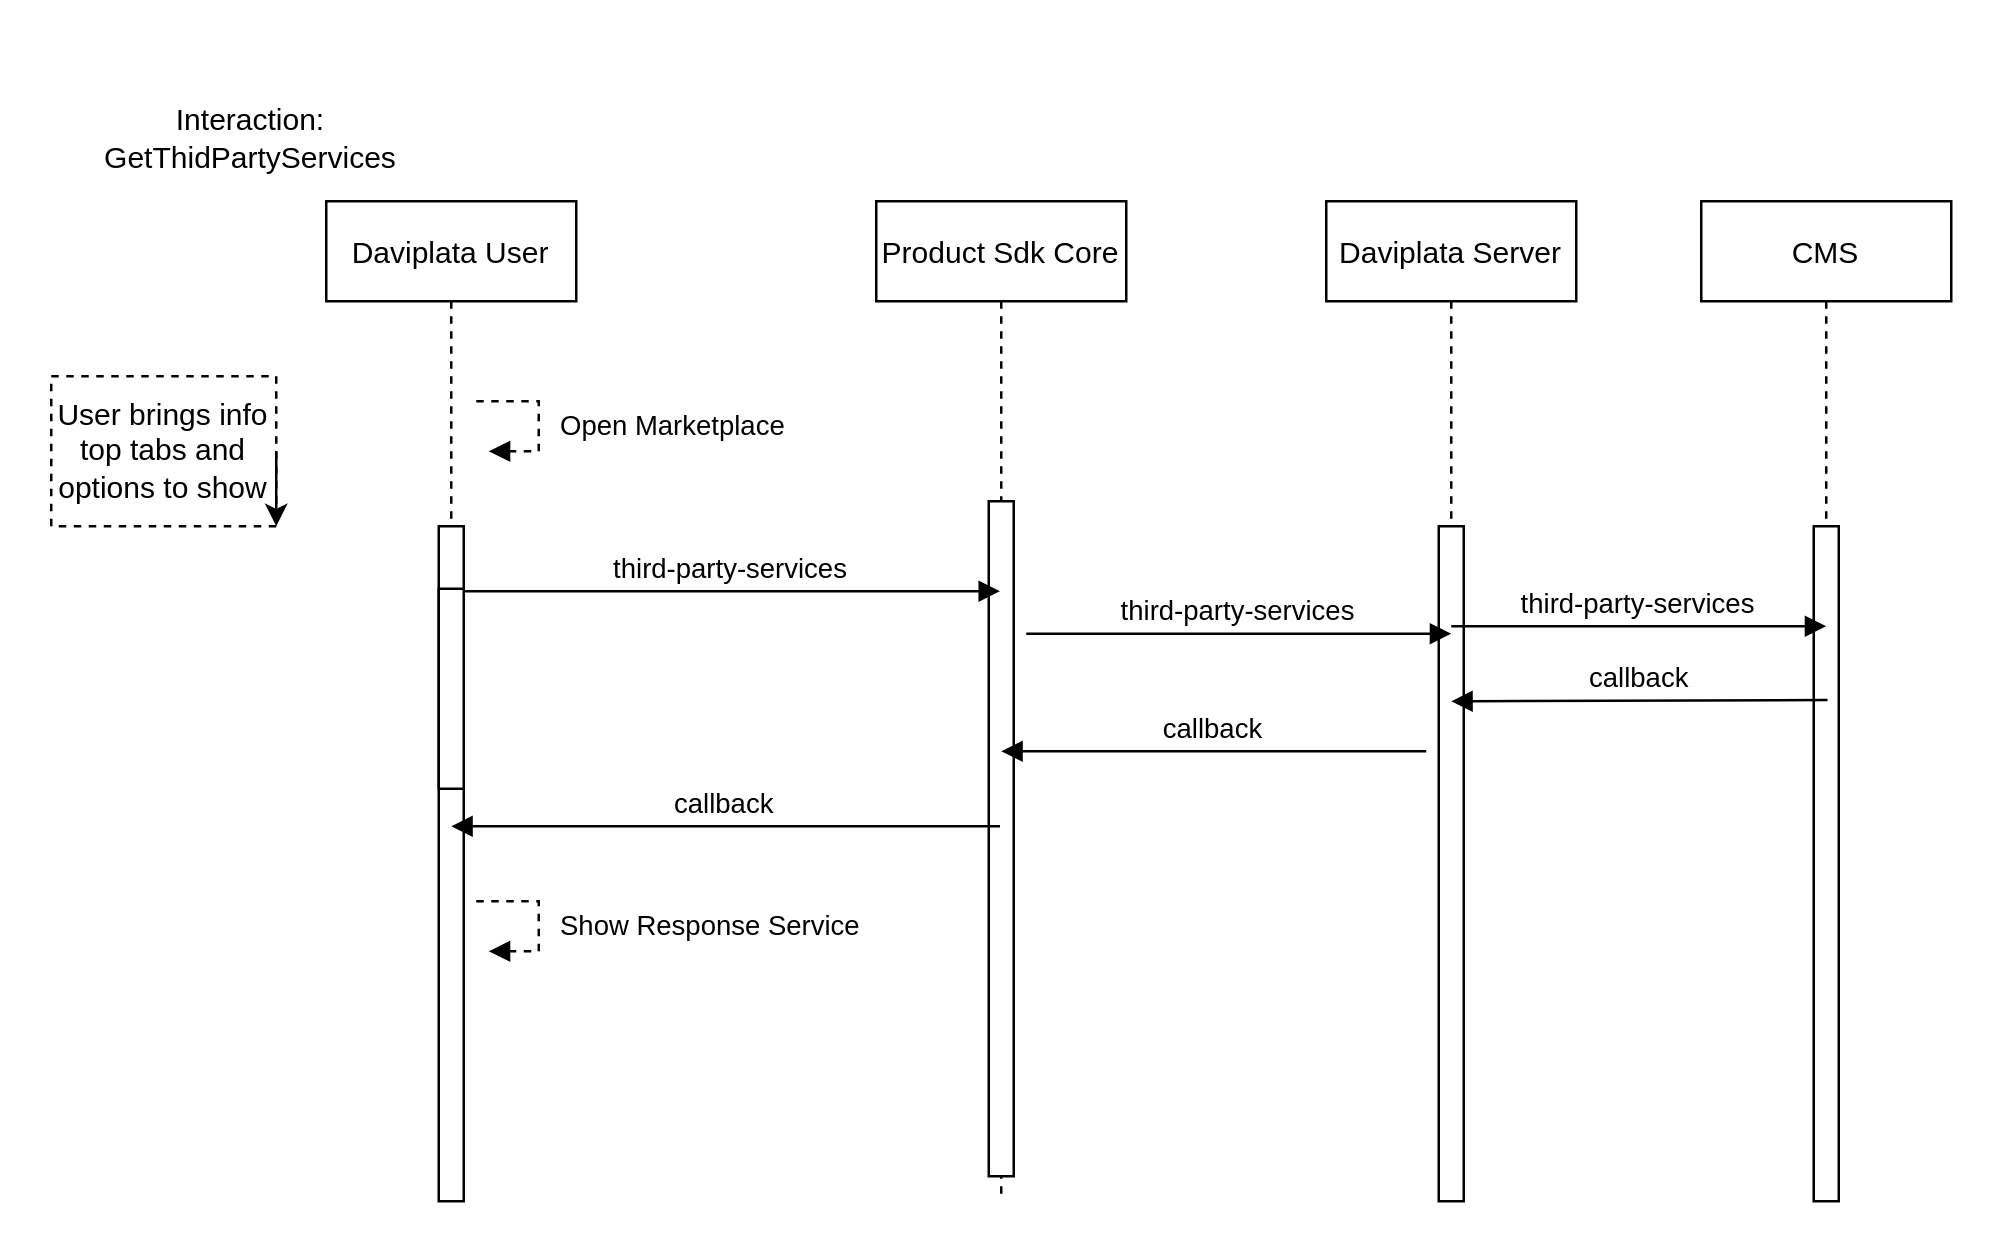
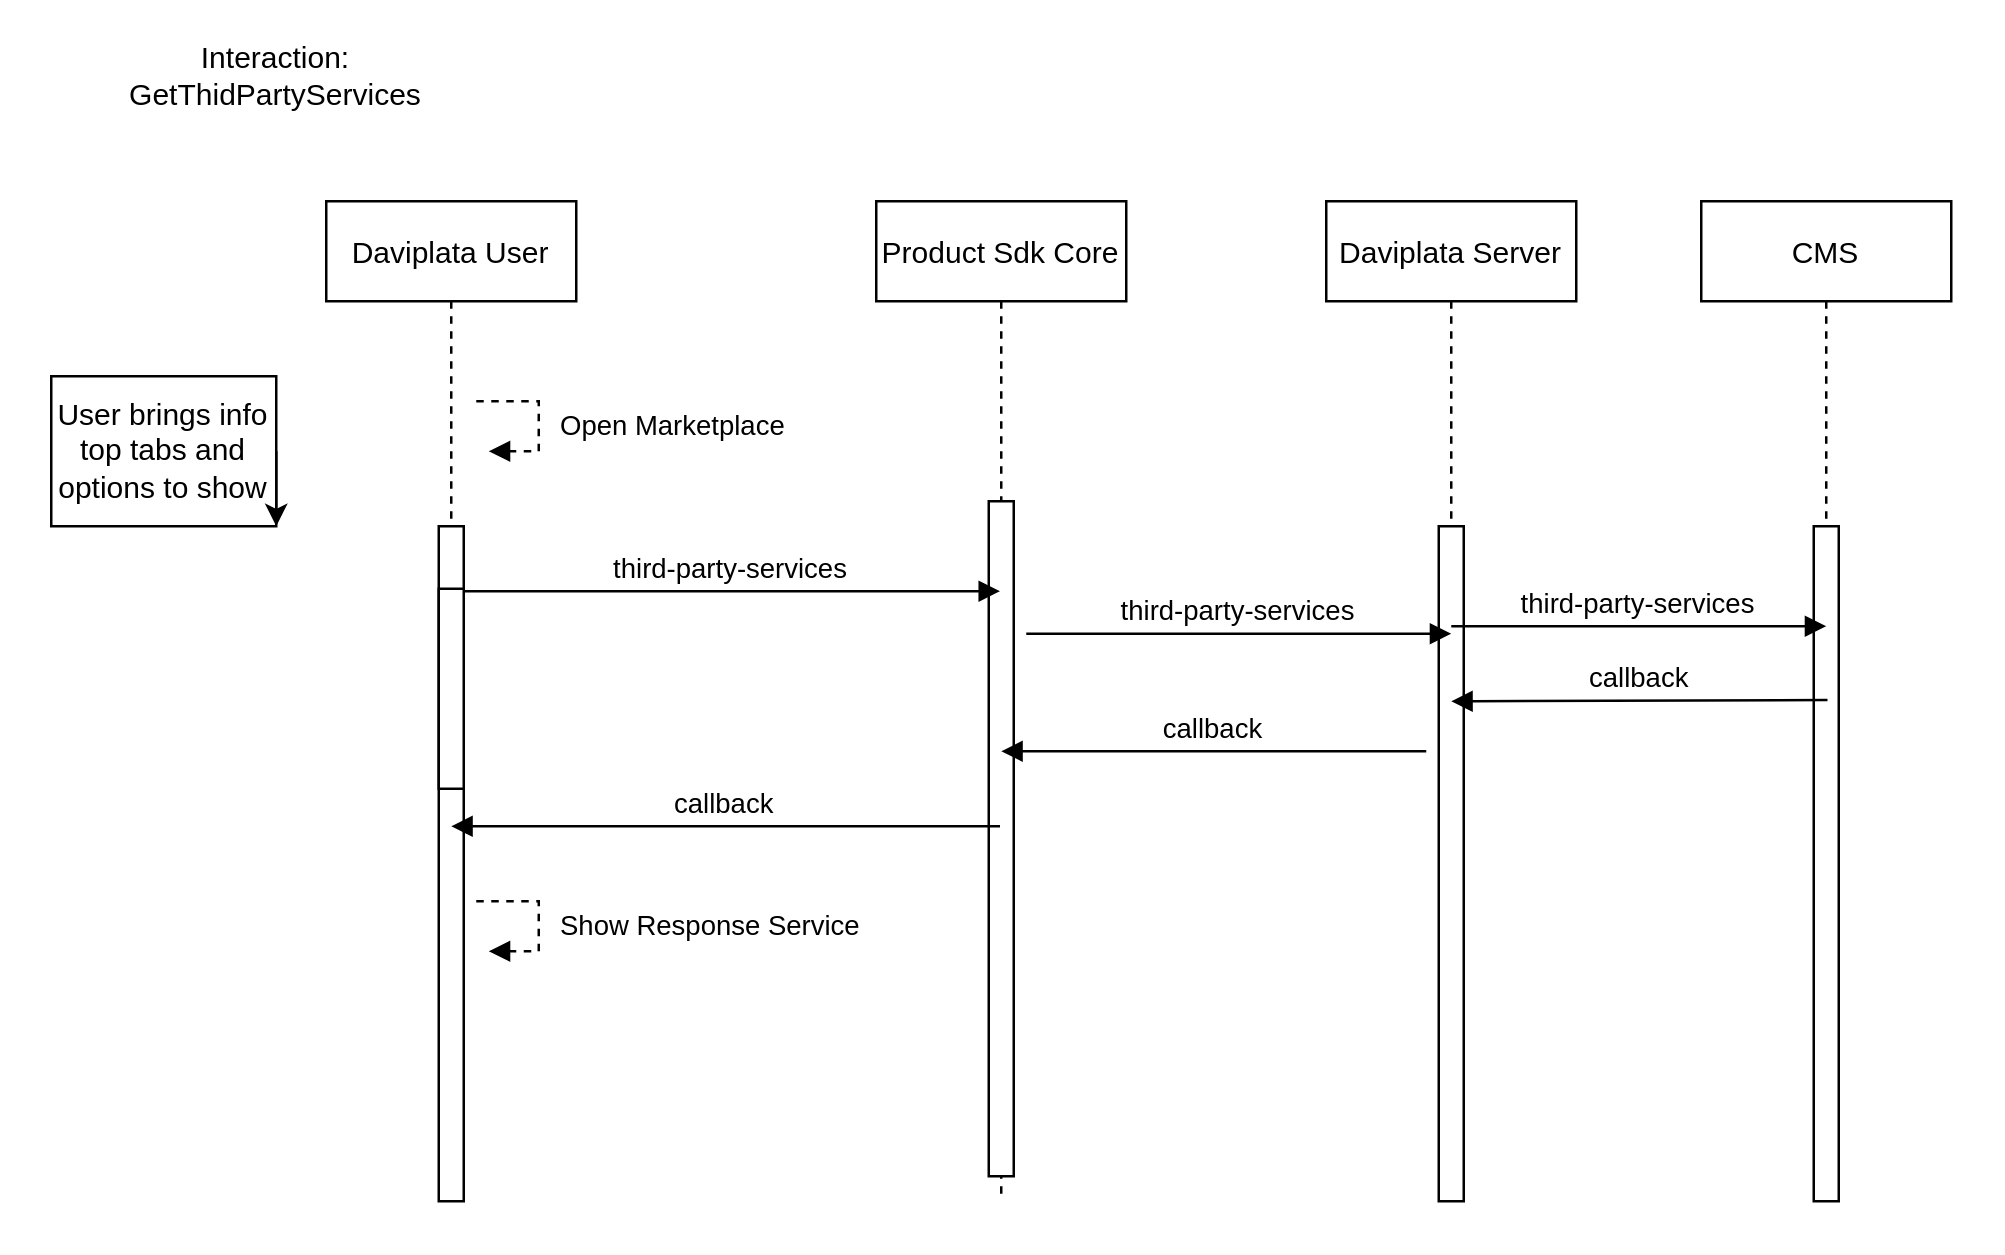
node "Interaction: GetThidPartyServices": moved (251, 139) -> (276, 76)
node "User brings info top tabs and options to show": style dashed -> solid
